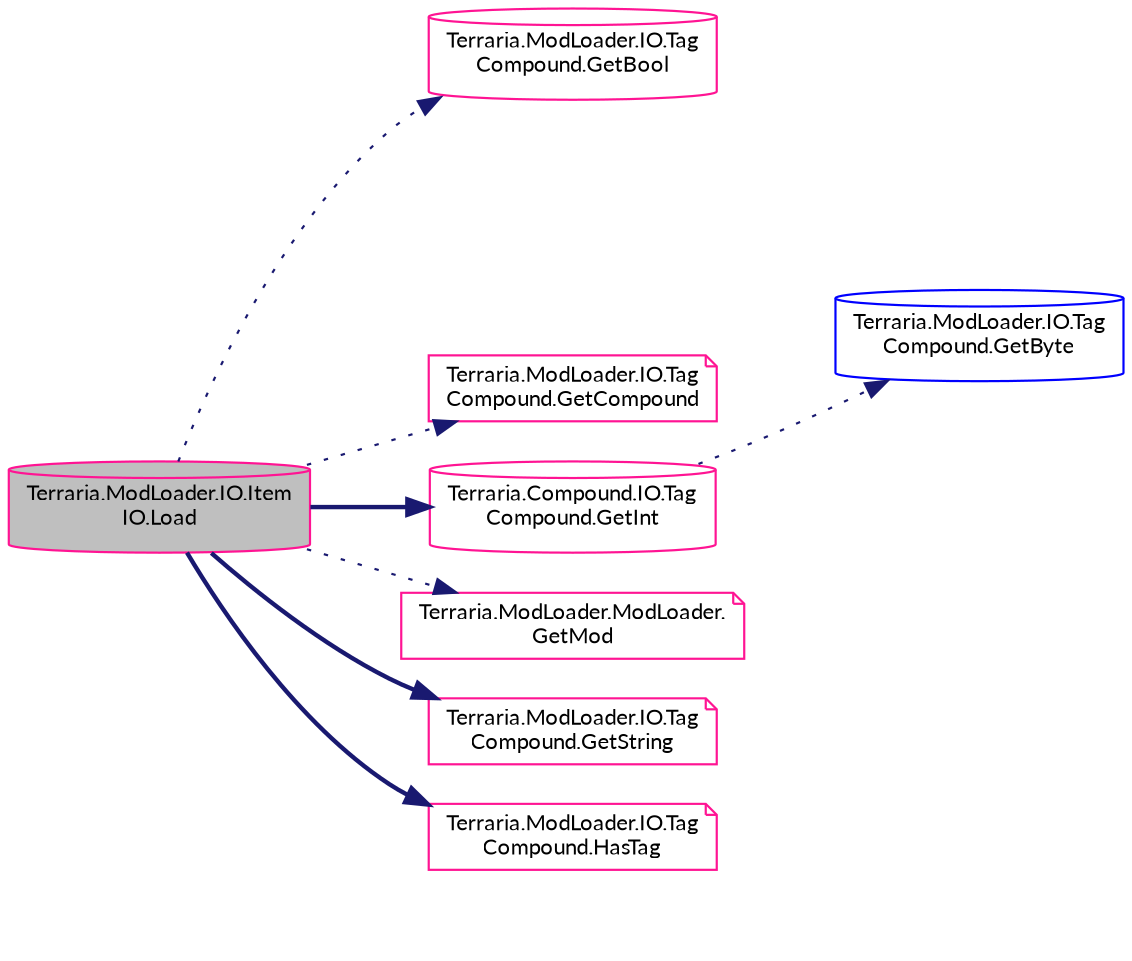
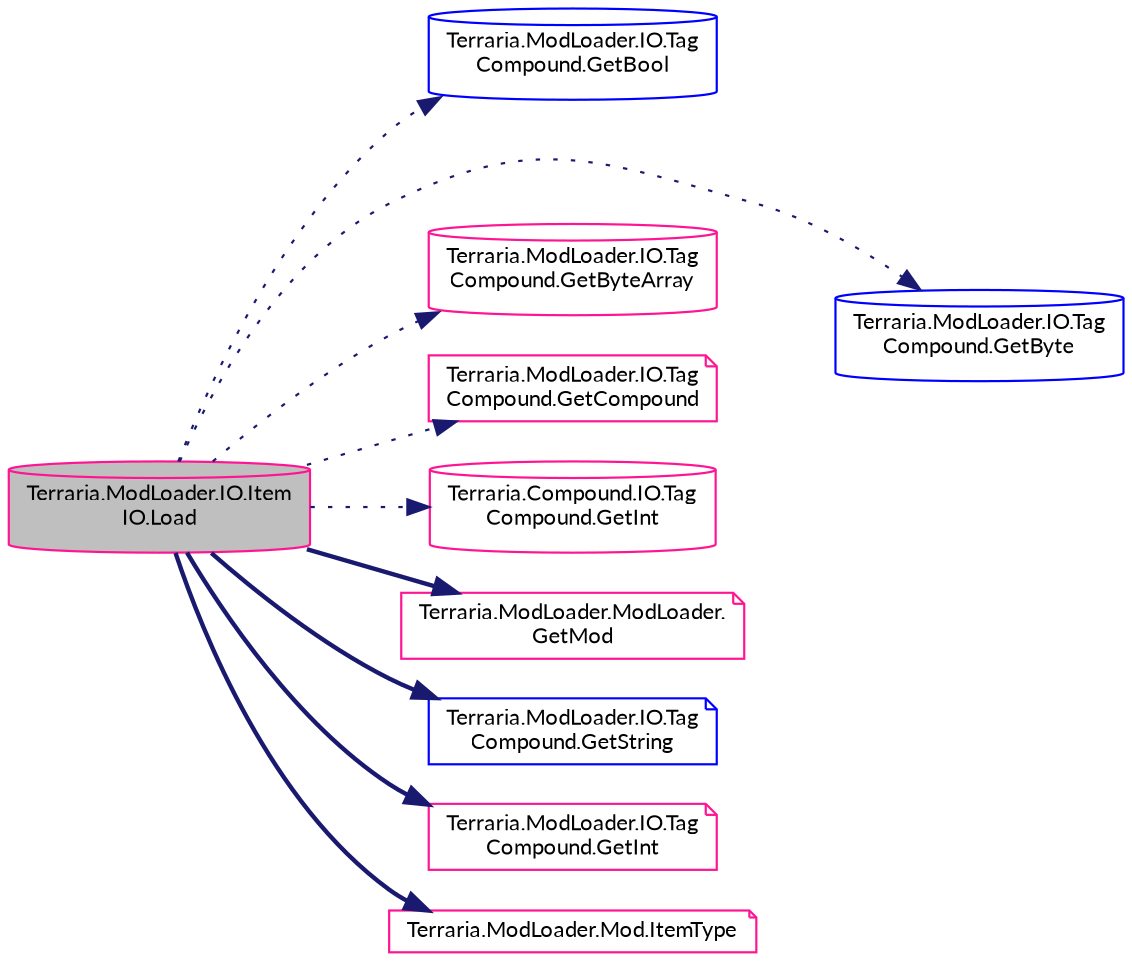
node "Terraria.ModLoader.IO.Tag Compound.GetBool": color deeppink -> blue
node "Terraria.ModLoader.IO.Tag Compound.GetByteArray": added
edge "Terraria.Compound.IO.Tag Compound.GetInt" -> "Terraria.ModLoader.IO.Tag Compound.GetByte": now "Terraria.ModLoader.IO.Item IO.Load" -> "Terraria.ModLoader.IO.Tag Compound.GetByte"
edge "Terraria.ModLoader.IO.Item IO.Load" -> "Terraria.Compound.IO.Tag Compound.GetInt": style bold -> dotted
edge "Terraria.ModLoader.IO.Item IO.Load" -> "Terraria.ModLoader.ModLoader. GetMod": style dotted -> bold
node "Terraria.ModLoader.IO.Tag Compound.GetString": color deeppink -> blue
node "Terraria.ModLoader.IO.Tag Compound.HasTag": label "Terraria.ModLoader.IO.Tag Compound.HasTag" -> "Terraria.ModLoader.IO.Tag Compound.GetInt"
node "Terraria.ModLoader.Mod.ItemType": added
